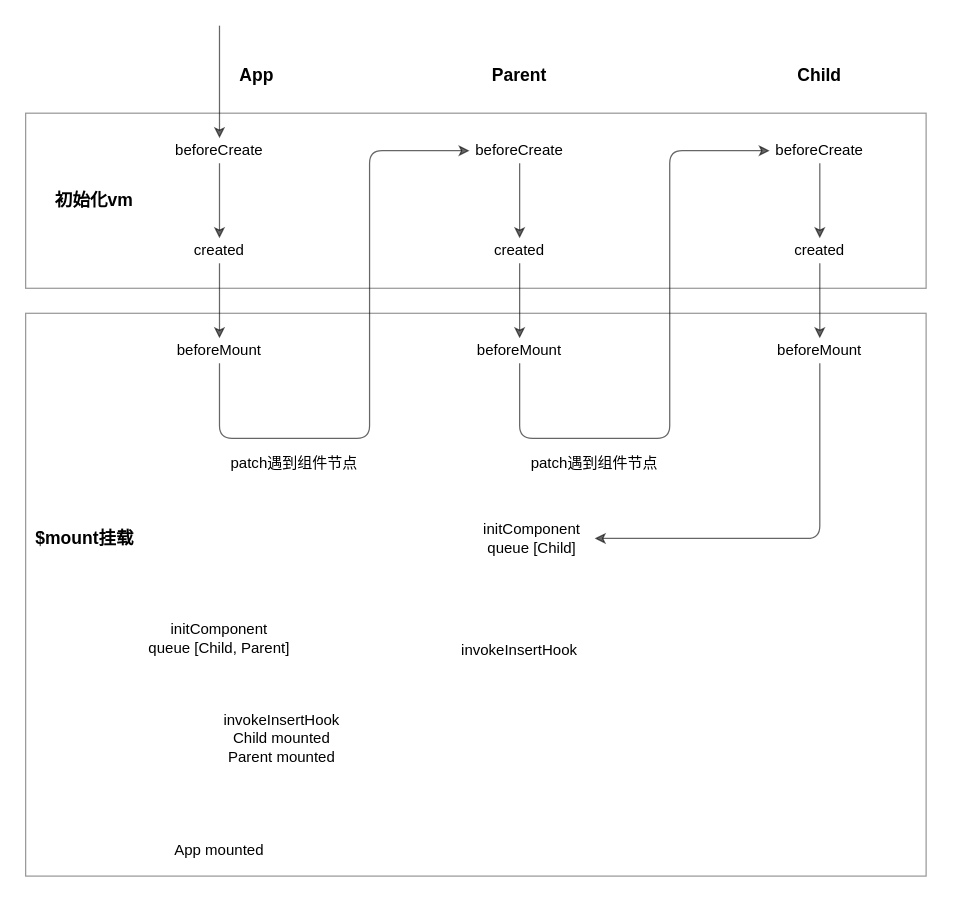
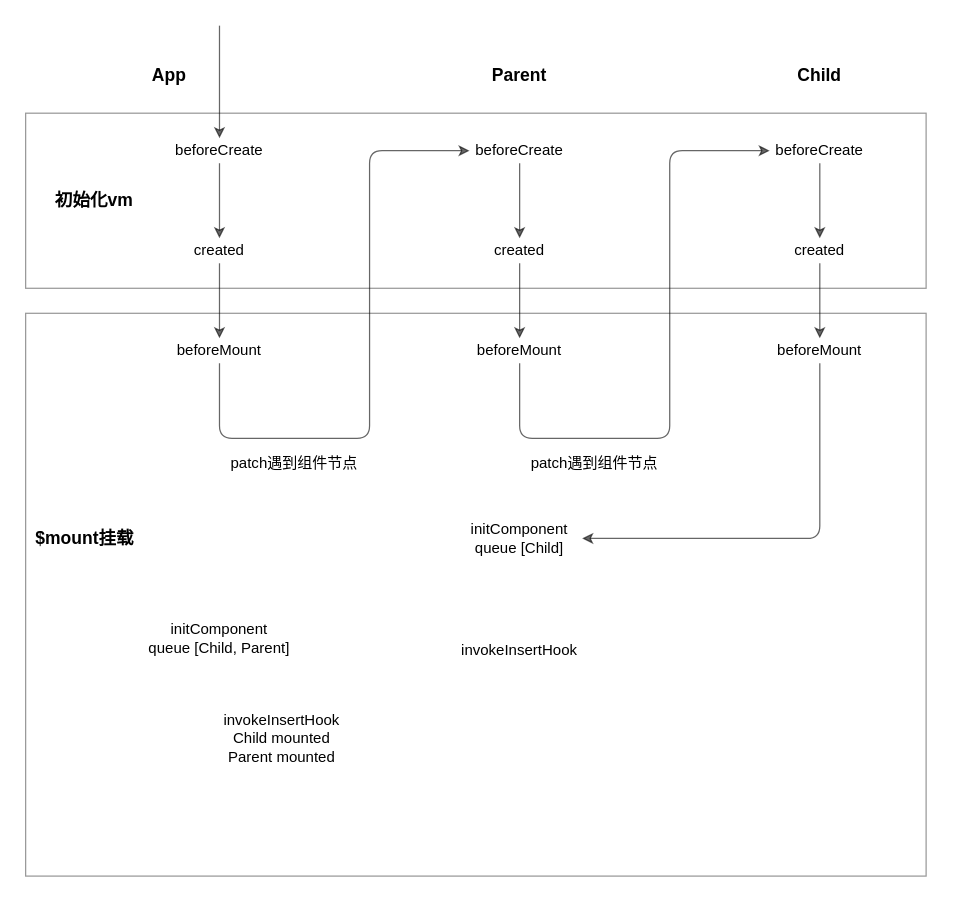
node "App": moved (257, 76) -> (169, 76)
node "initComponent queue [Child]": moved (532, 538) -> (519, 538)
node "App mounted": removed
